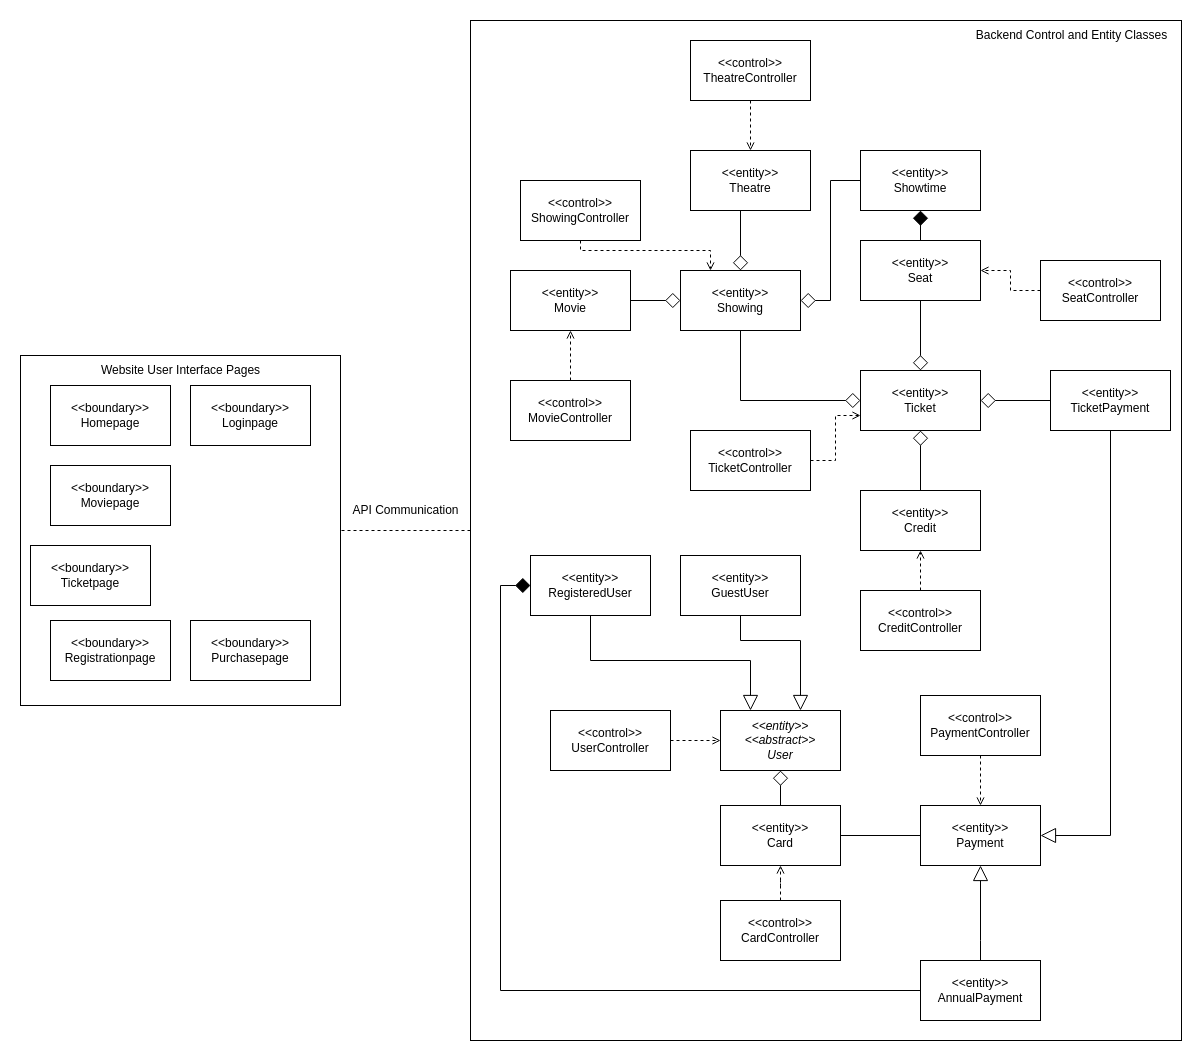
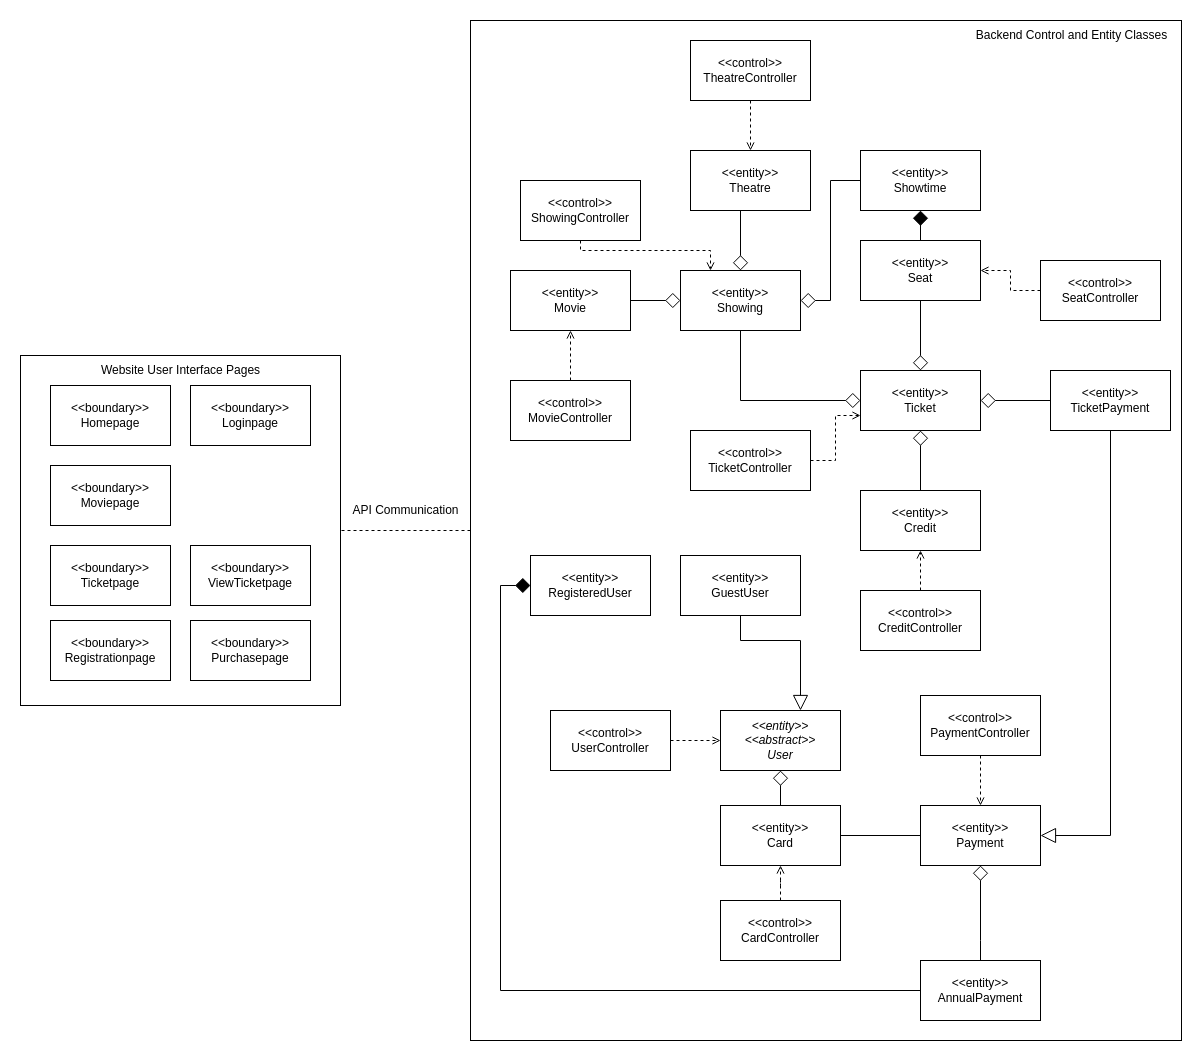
node "<<boundary>> Ticketpage": moved (91, 576) -> (111, 576)
node "<<boundary>> ViewTicketpage": added
edge "<<entity>> RegisteredUser" -> "<<entity>> <<abstract>> User": removed
edge "<<entity>> AnnualPayment" -> "<<entity>> Payment": arrowhead block -> diamond
